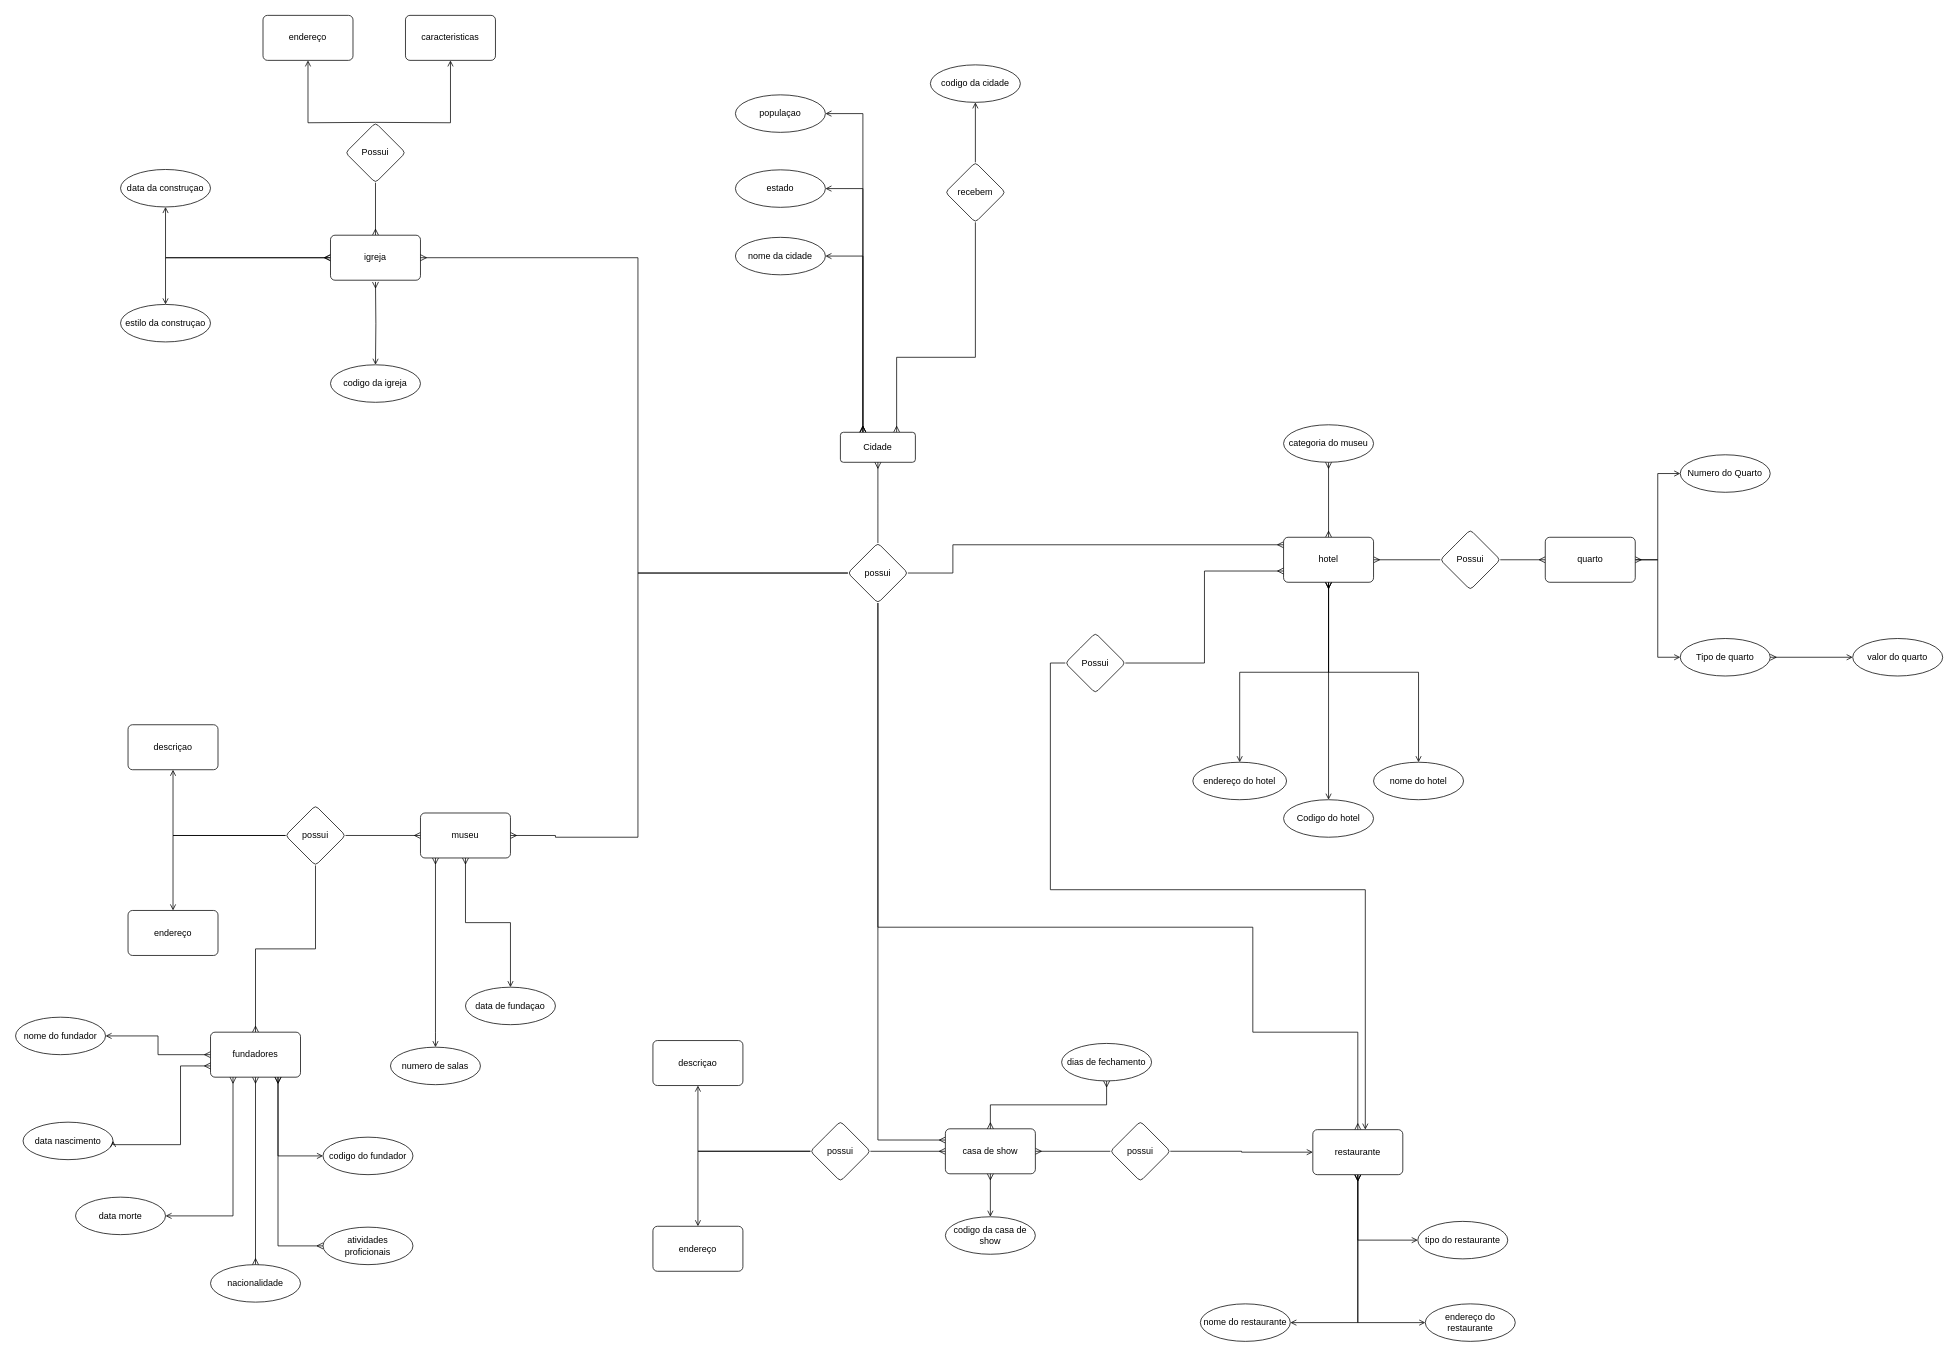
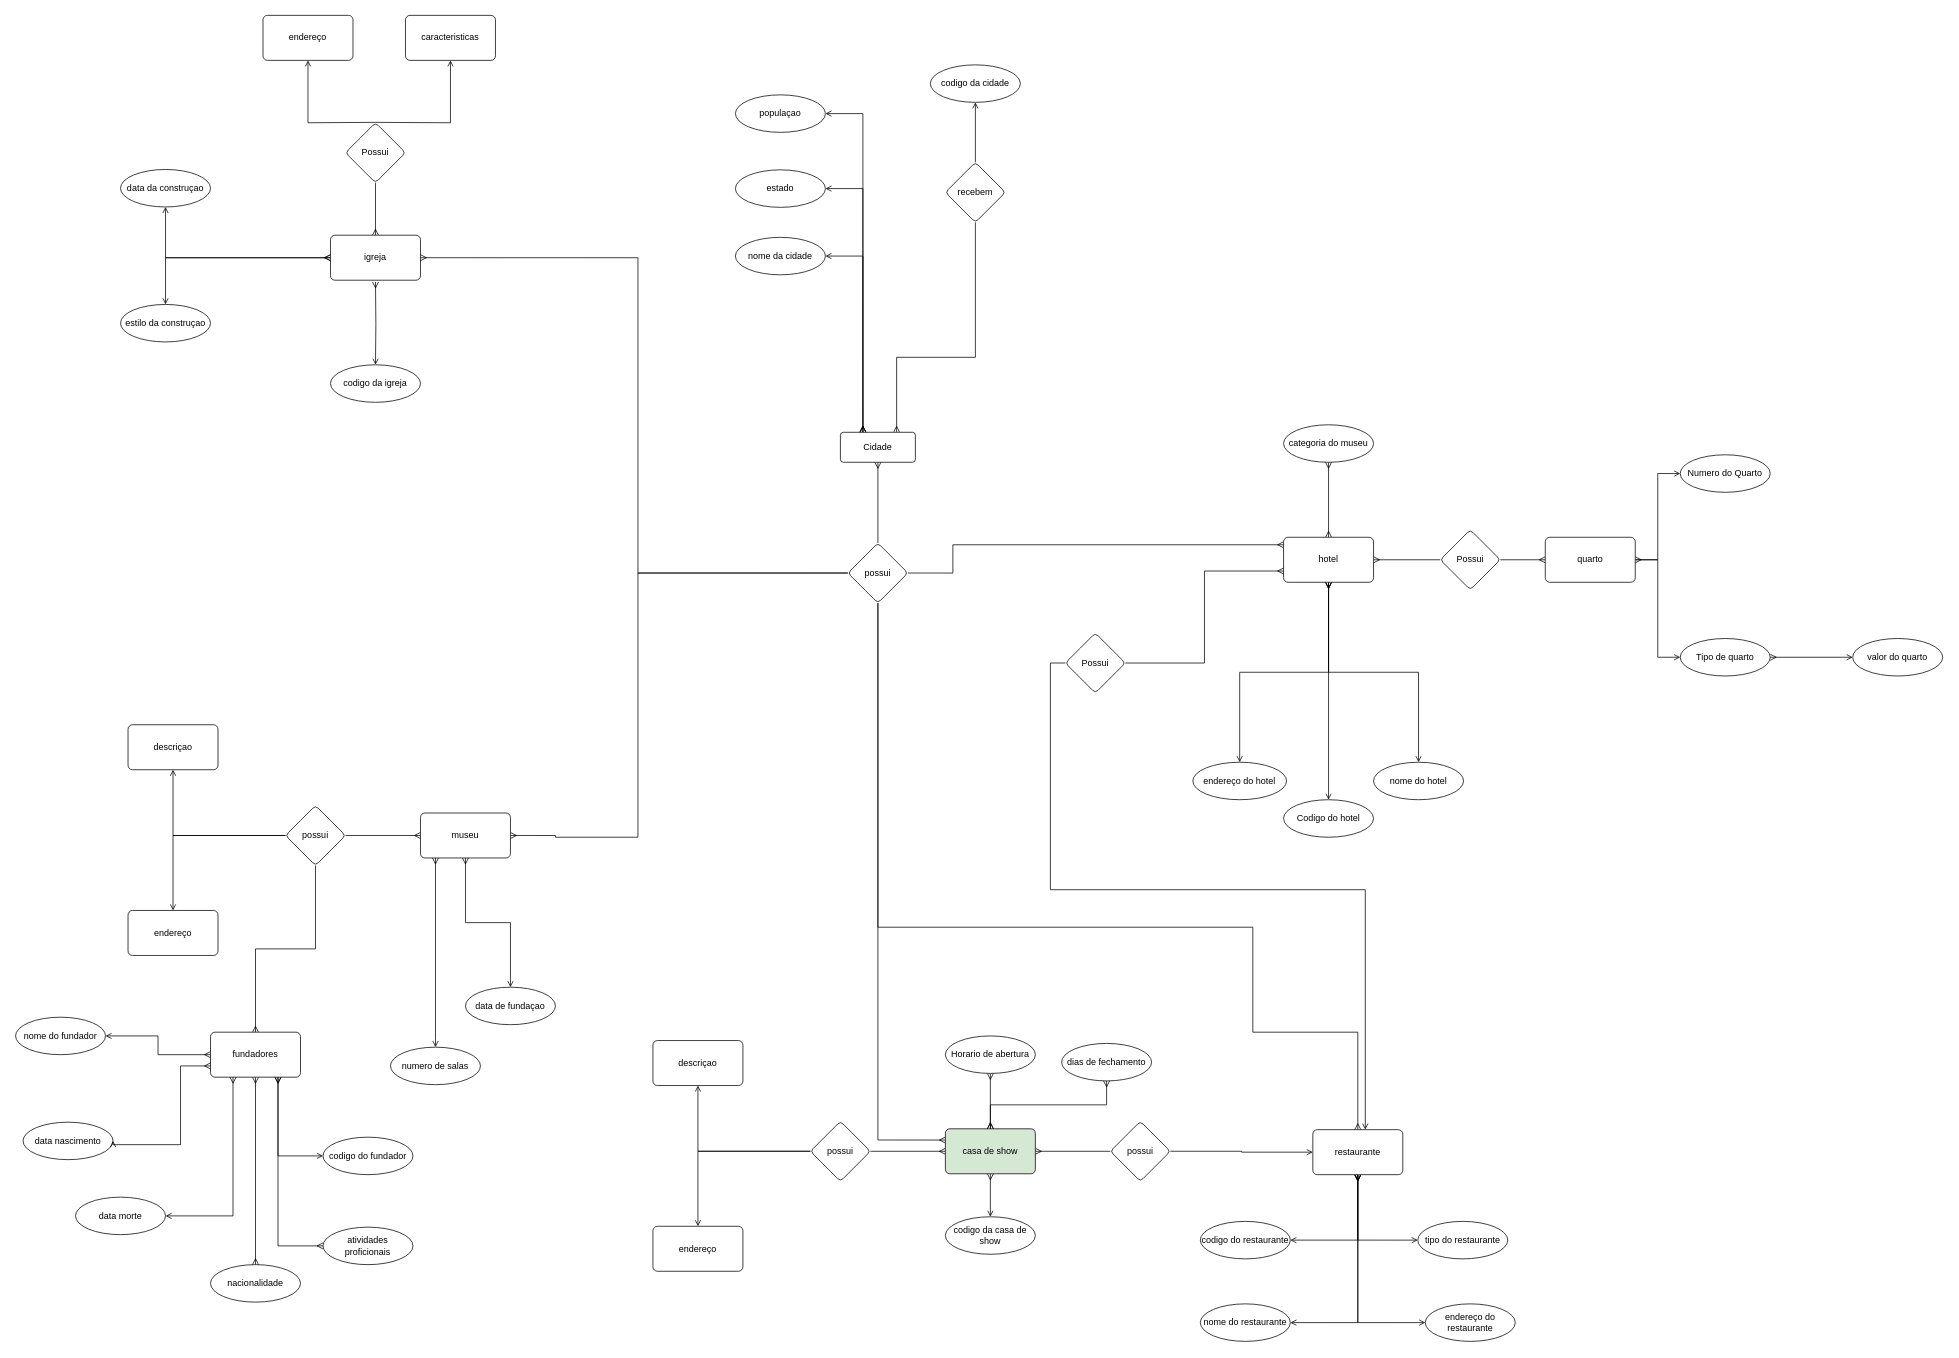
node "Horario de abertura": added
edge "Horario de abertura" -- "casa de show": added
node "casa de show": fillcolor #ffffff -> #d5e8d4
node "codigo do restaurante": added
edge "restaurante" -- "codigo do restaurante": added
